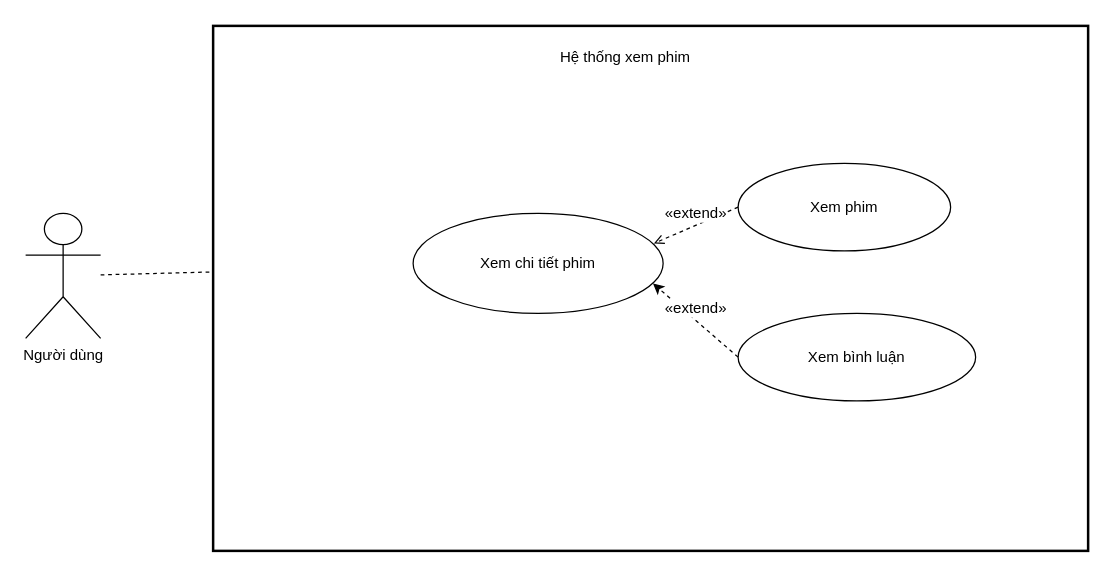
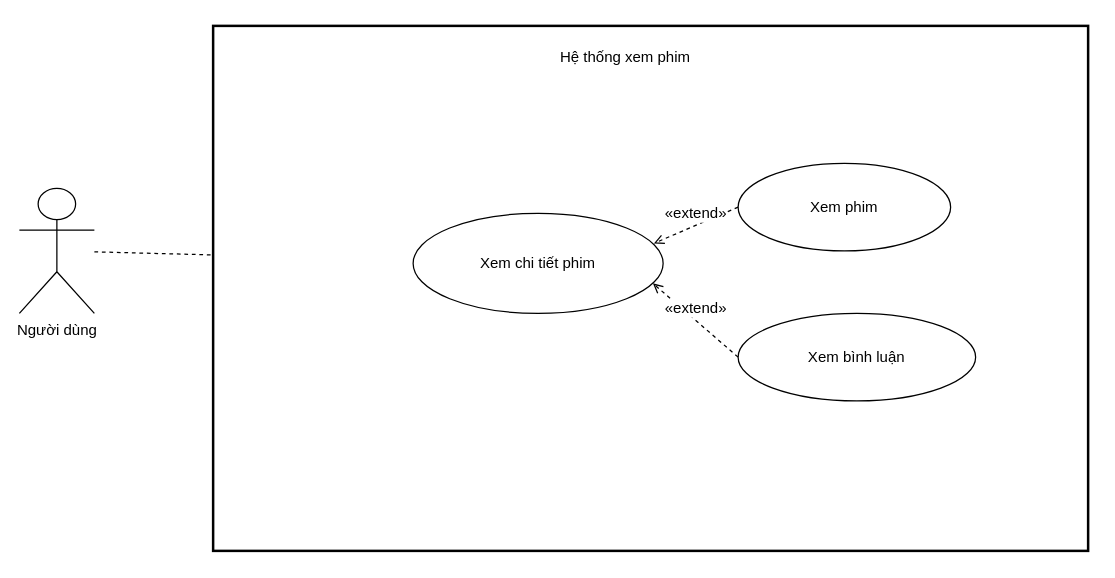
node "Người dùng": moved (63, 276) -> (57, 251)
edge "Xem bình luận" -> "Xem chi tiết phim": arrowhead classic -> open
